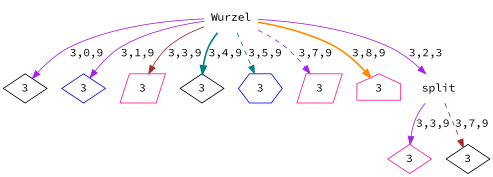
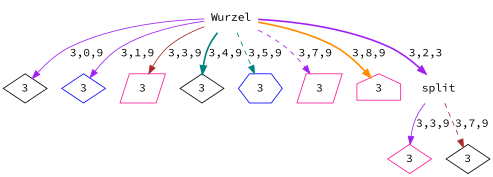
edge "Wurzel" -> "split": style solid -> bold
